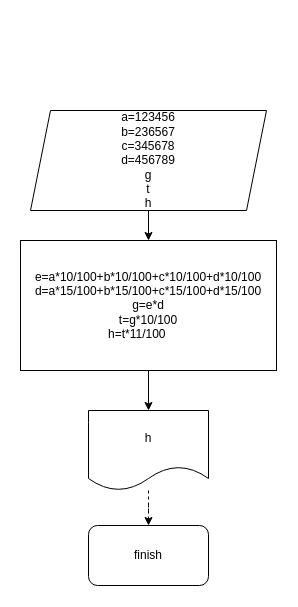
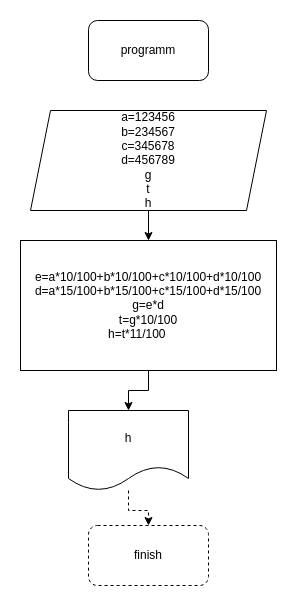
node "programm": added
node "a=123456 b=236567 c=345678 d=456789 g t h": label "a=123456 b=236567 c=345678 d=456789 g t h" -> "a=123456 b=234567 c=345678 d=456789 g t h"
node "h": moved (149, 451) -> (129, 451)
node "finish": style solid -> dashed
